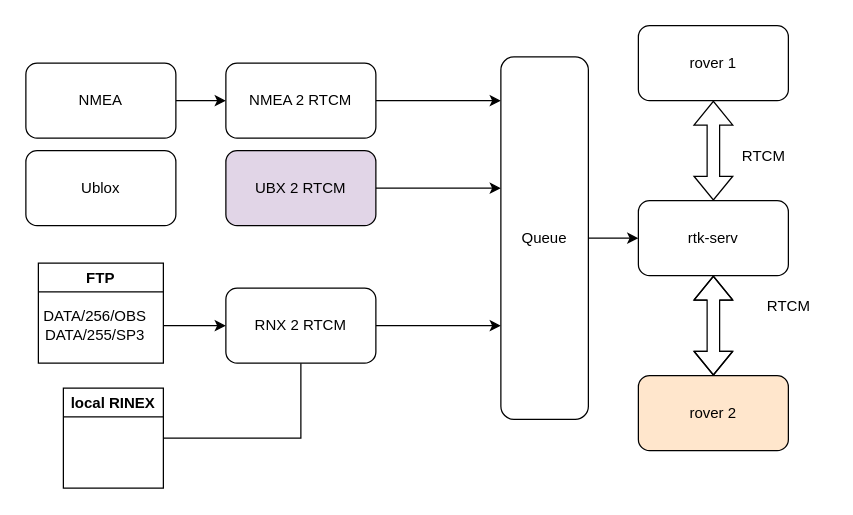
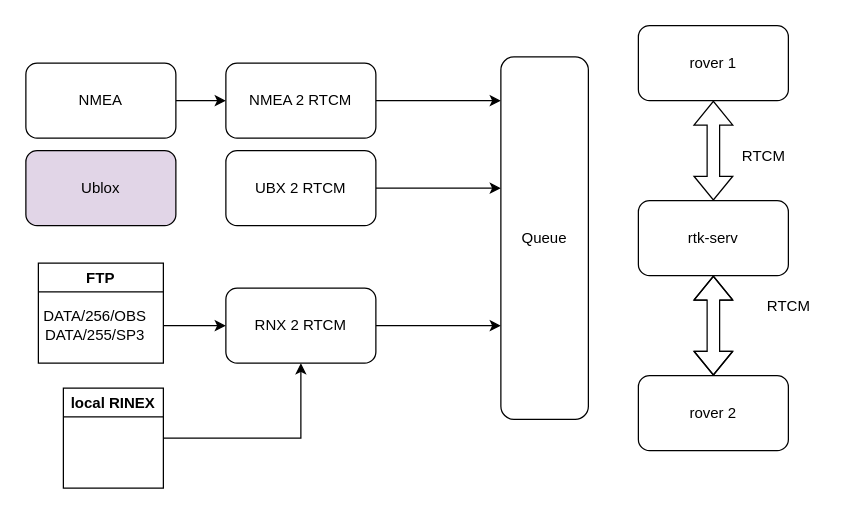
node "Ublox": fillcolor #ffffff -> #e1d5e7
node "UBX 2 RTCM": fillcolor #e1d5e7 -> #ffffff
edge "Queue" -> "rtk-serv": removed
edge "RNX 2 RTCM" -- "local RINEX": arrowhead none -> classic
node "rover 2": fillcolor #ffe6cc -> #ffffff
